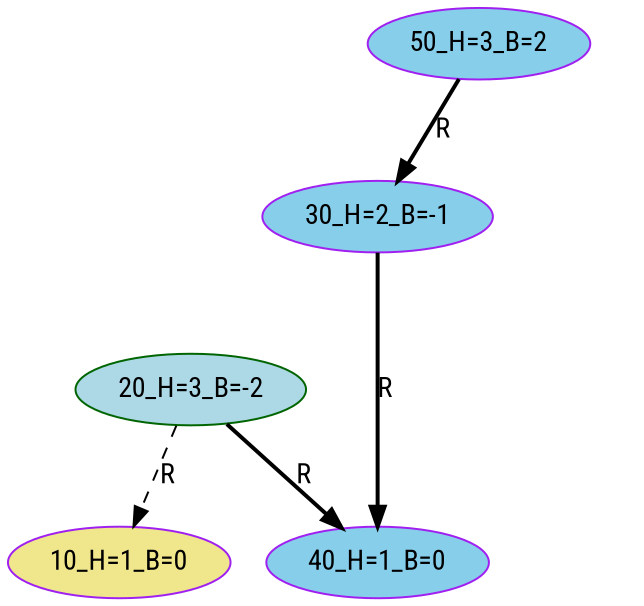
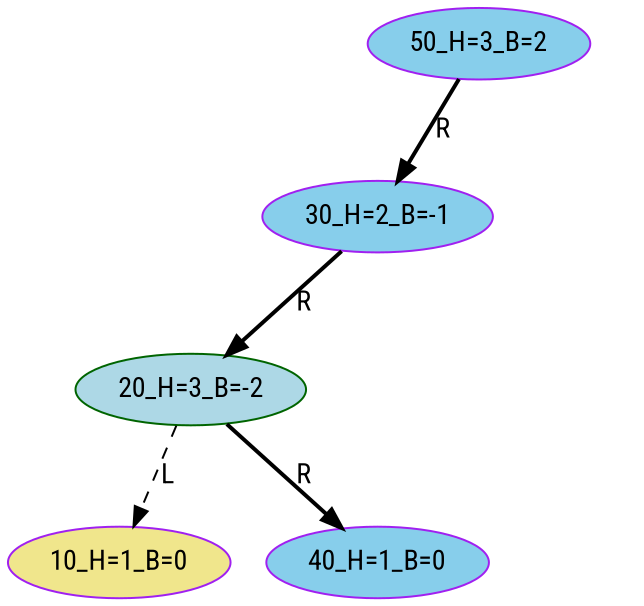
edge "30_H=2_B=-1" -> "40_H=1_B=0": now "30_H=2_B=-1" -> "20_H=3_B=-2"
edge "20_H=3_B=-2" -> "10_H=1_B=0": label "R" -> "L"
